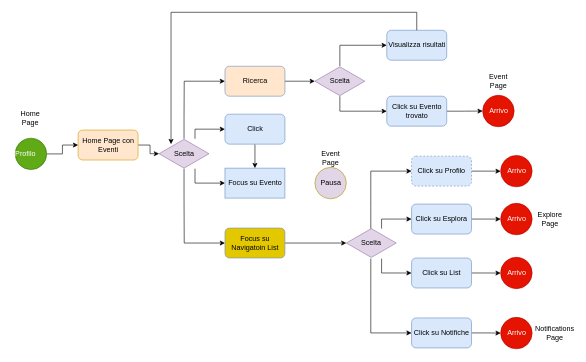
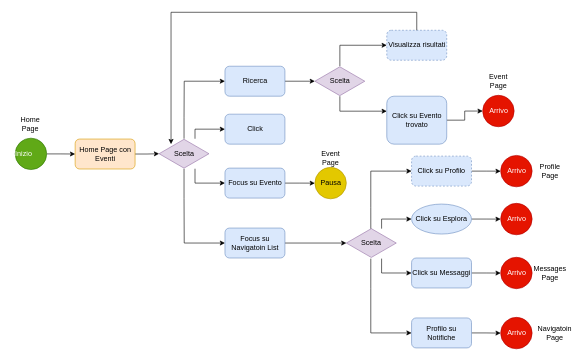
node "Visualizza risultati": style solid -> dashed
node "Ricerca": fillcolor #ffe6cc -> #dae8fc
node "Click su Evento trovato": size 60x30 -> 60x48
node "Home Page": moved (30, 119) -> (30, 125)
node "Home Page con Eventi": moved (108, 145) -> (105, 154)
node "Profilo": label "Profilo" -> "Inizio"
edge "Click" -> "Focus su Evento": removed
node "Profile Page": added
node "Focus su Evento": shape rectangle -> rounded rectangle
edge "Focus su Evento" -> "Pausa": added
node "Pausa": fillcolor #e1d5e7 -> #e3c800
node "Click su Esplora": shape rounded rectangle -> ellipse
node "Explore Page": removed
node "Focus su Navigatoin List": fillcolor #e3c800 -> #dae8fc
node "Click su List": label "Click su List" -> "Click su Messaggi"
node "Messages Page": added
node "Click su Notifiche": label "Click su Notifiche" -> "Profilo su Notifiche"
node "Notifications Page": label "Notifications Page" -> "Navigatoin Page"
